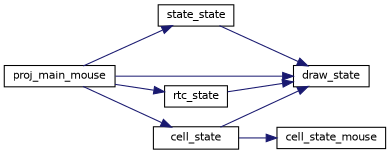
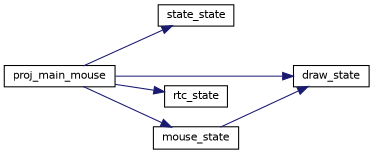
edge "state_state" -> "draw_state": removed
edge "rtc_state" -> "draw_state": removed
node "cell_state": label "cell_state" -> "mouse_state"
node "cell_state_mouse": removed
